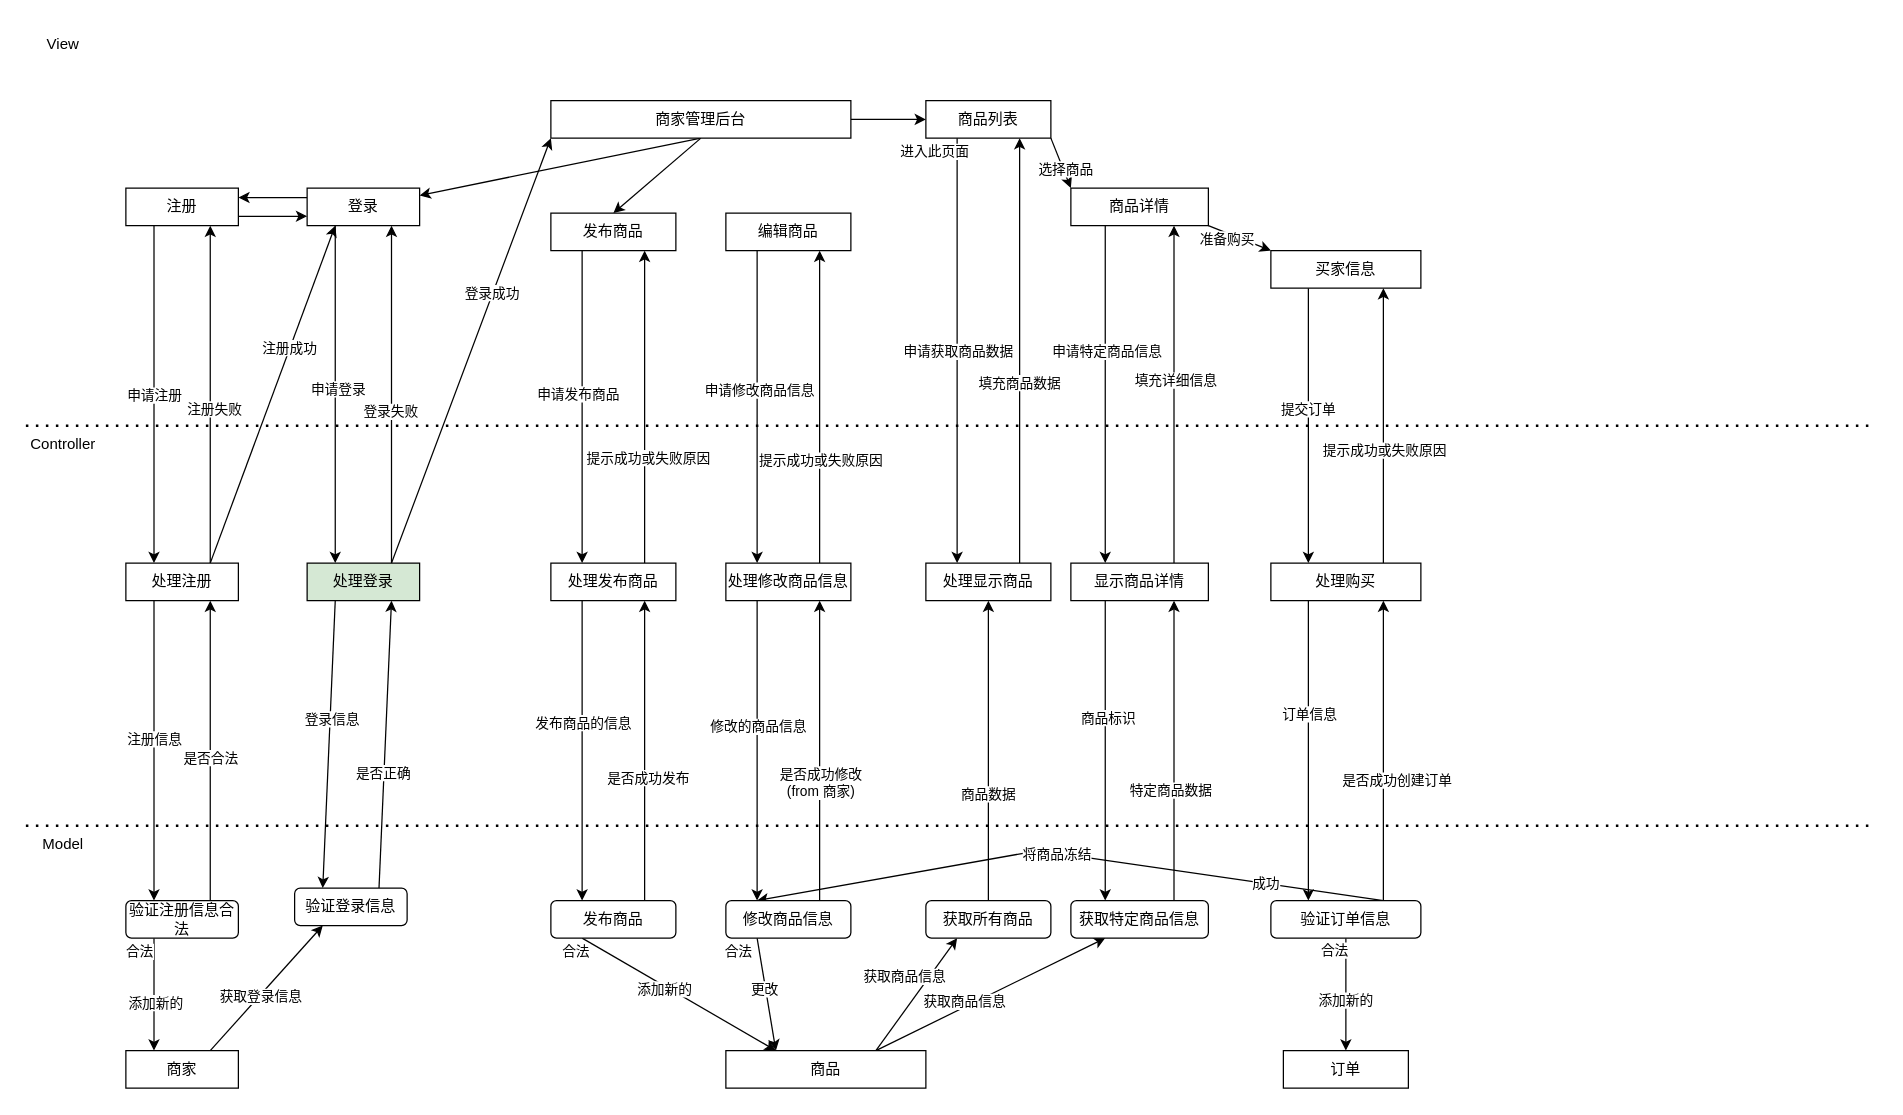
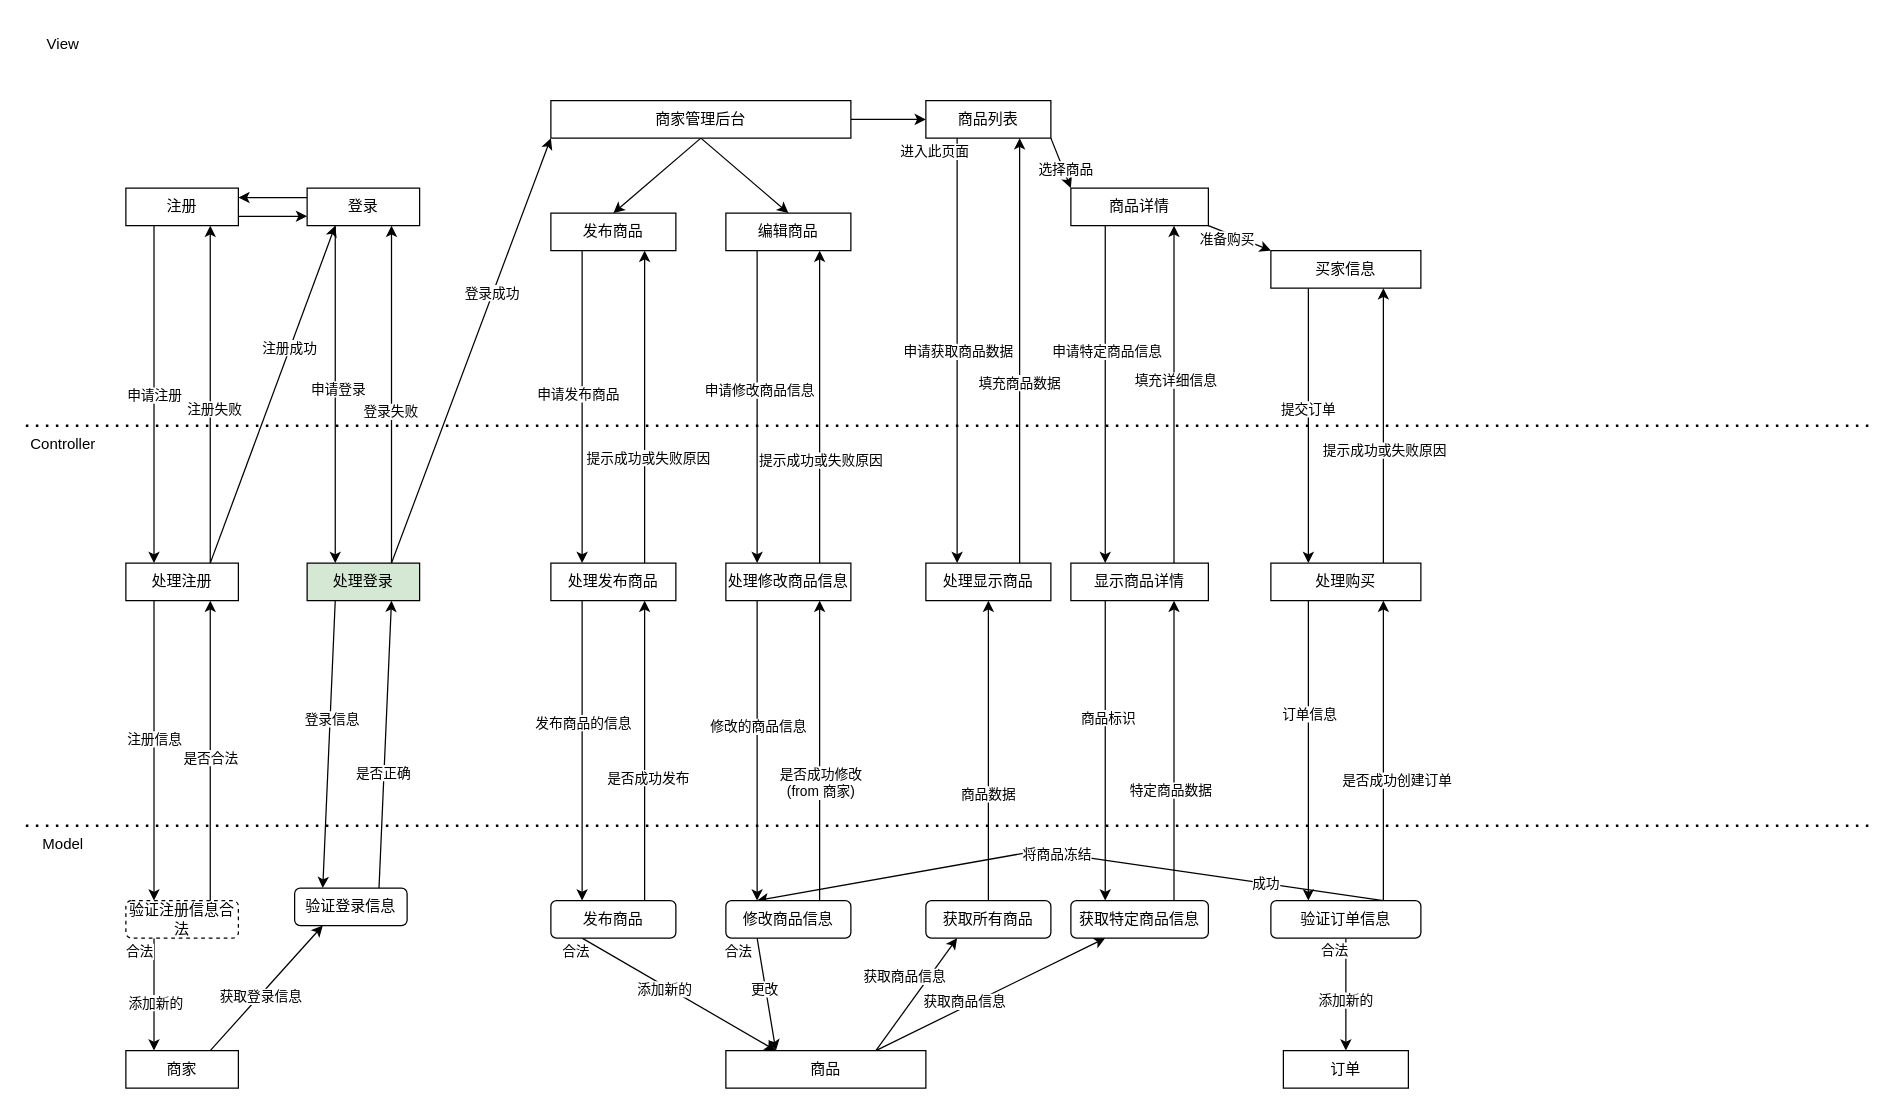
edge "商家管理后台" -> "登录": now "商家管理后台" -> "编辑商品"
node "验证注册信息合法": style solid -> dashed
